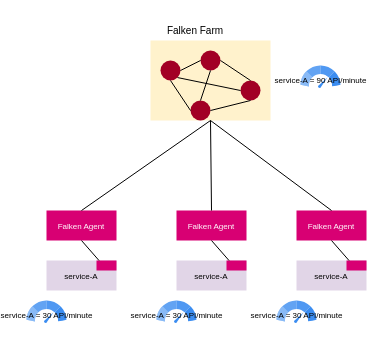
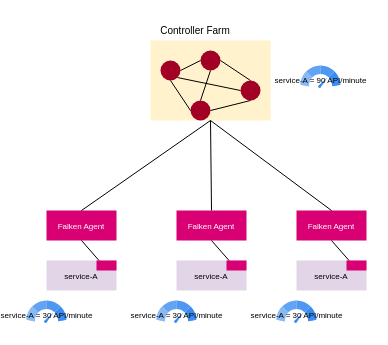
node "Falken Farm": label "Falken Farm" -> "Controller Farm"
